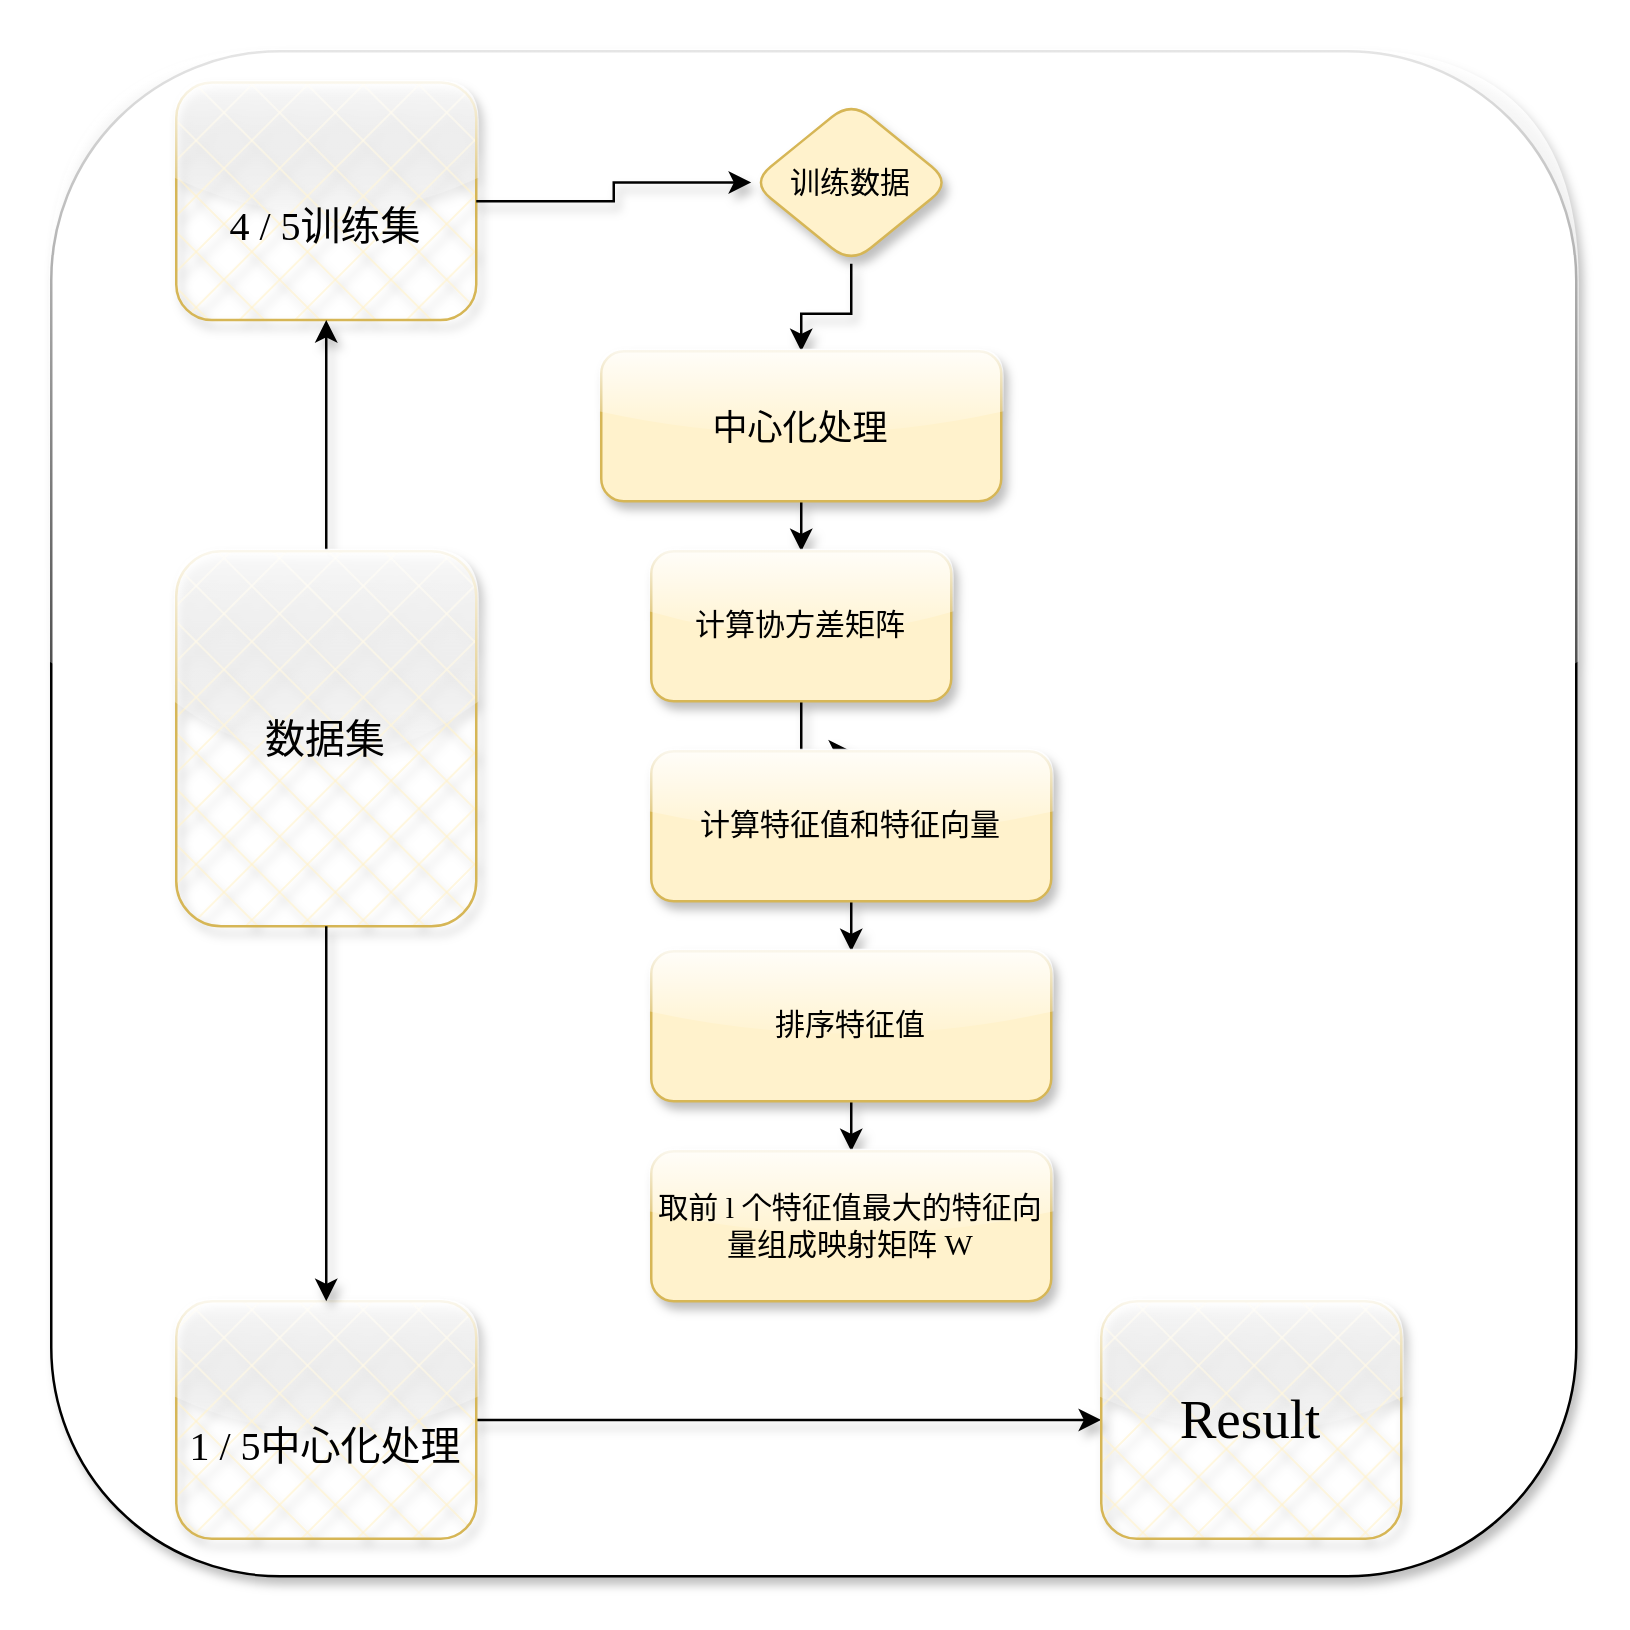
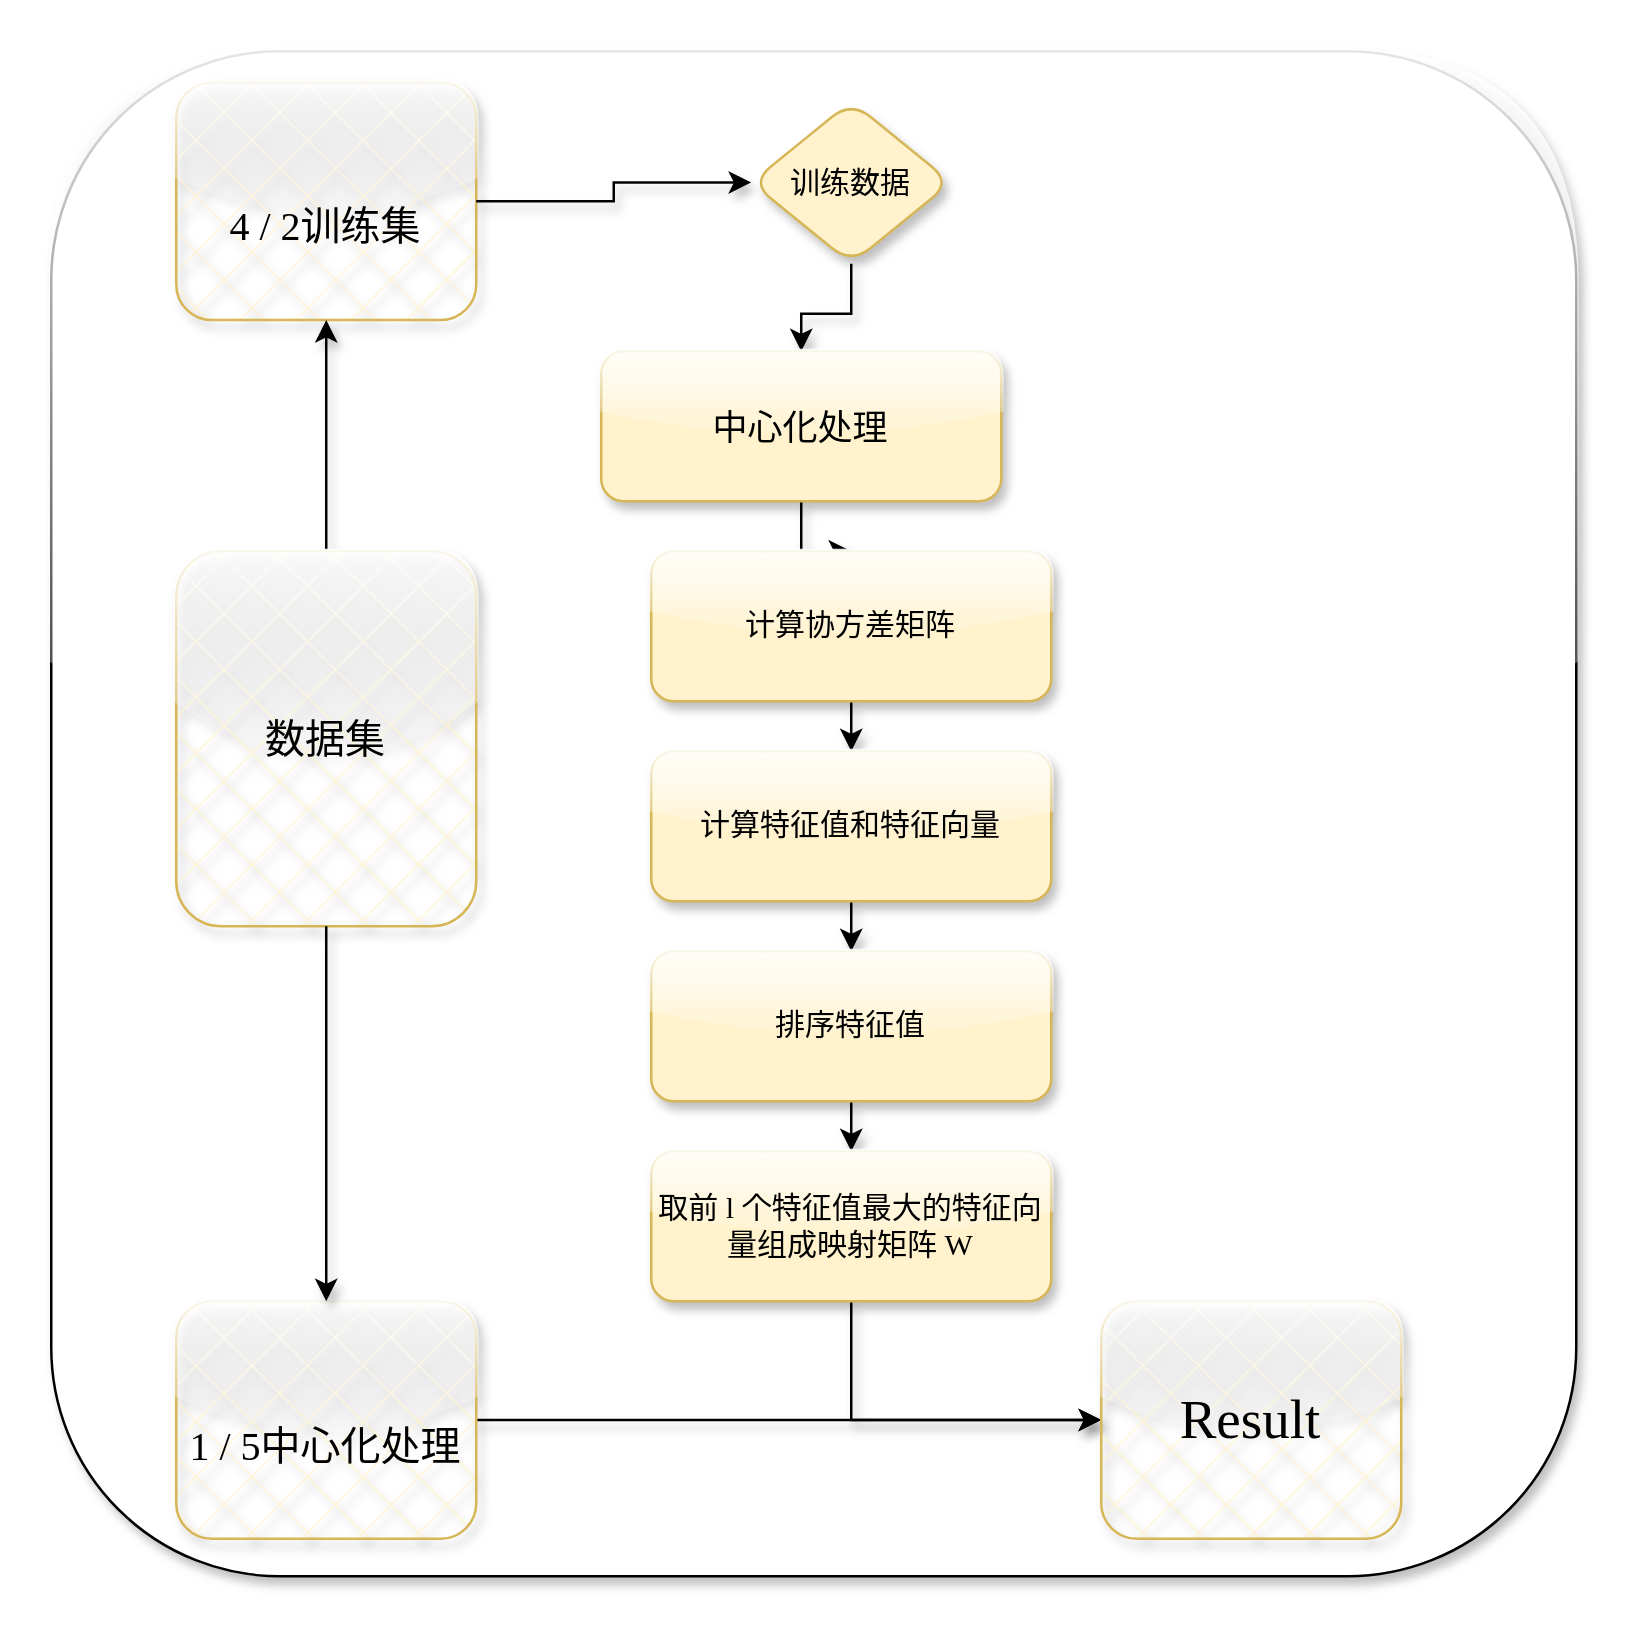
node "4 / 5训练集": label "4 / 5训练集" -> "4 / 2训练集"
node "计算协方差矩阵": size 300x150 -> 400x150
edge "取前 l 个特征值最大的特征向量组成映射矩阵 W" -> "Result": added
